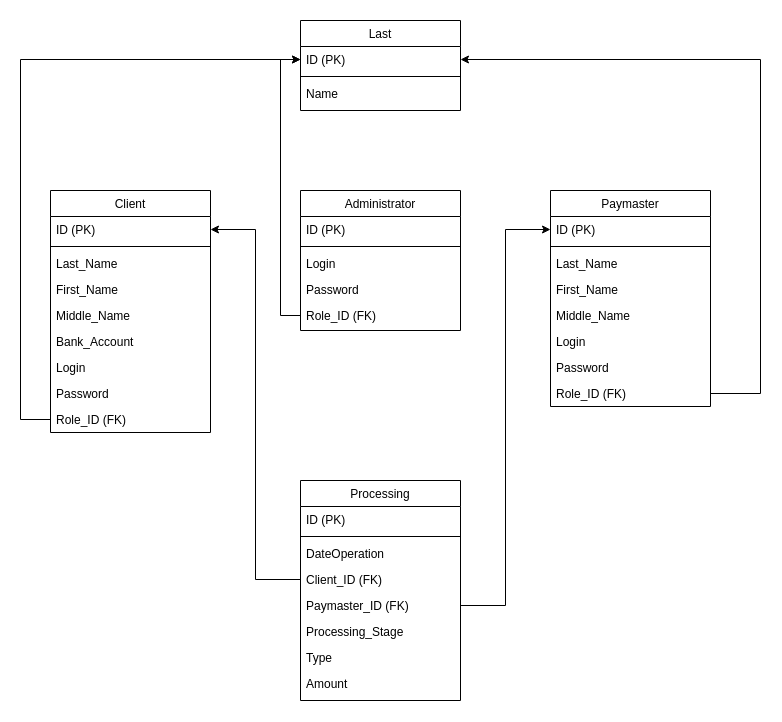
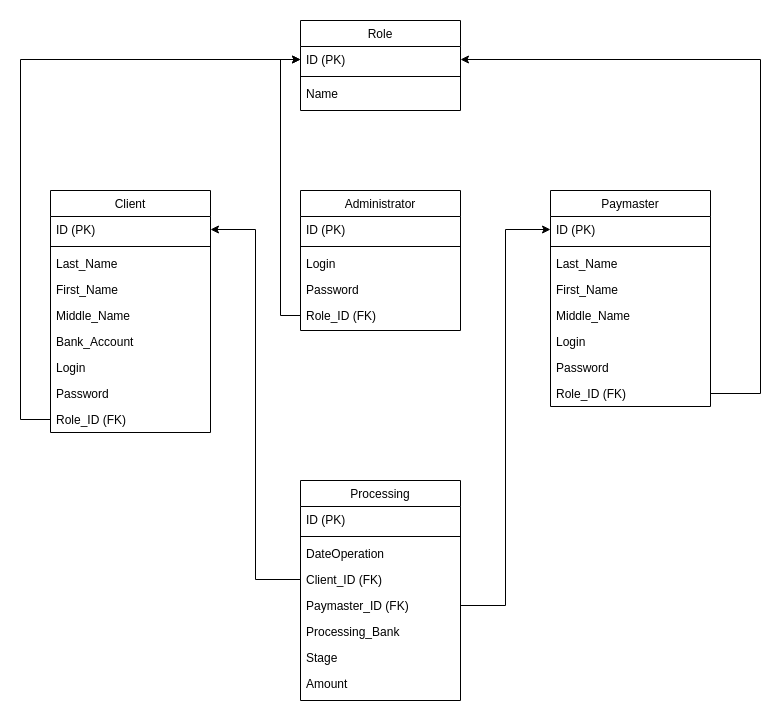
node "Last": label "Last" -> "Role"
node "Processing_Stage": label "Processing_Stage" -> "Processing_Bank"
node "Type": label "Type" -> "Stage"
